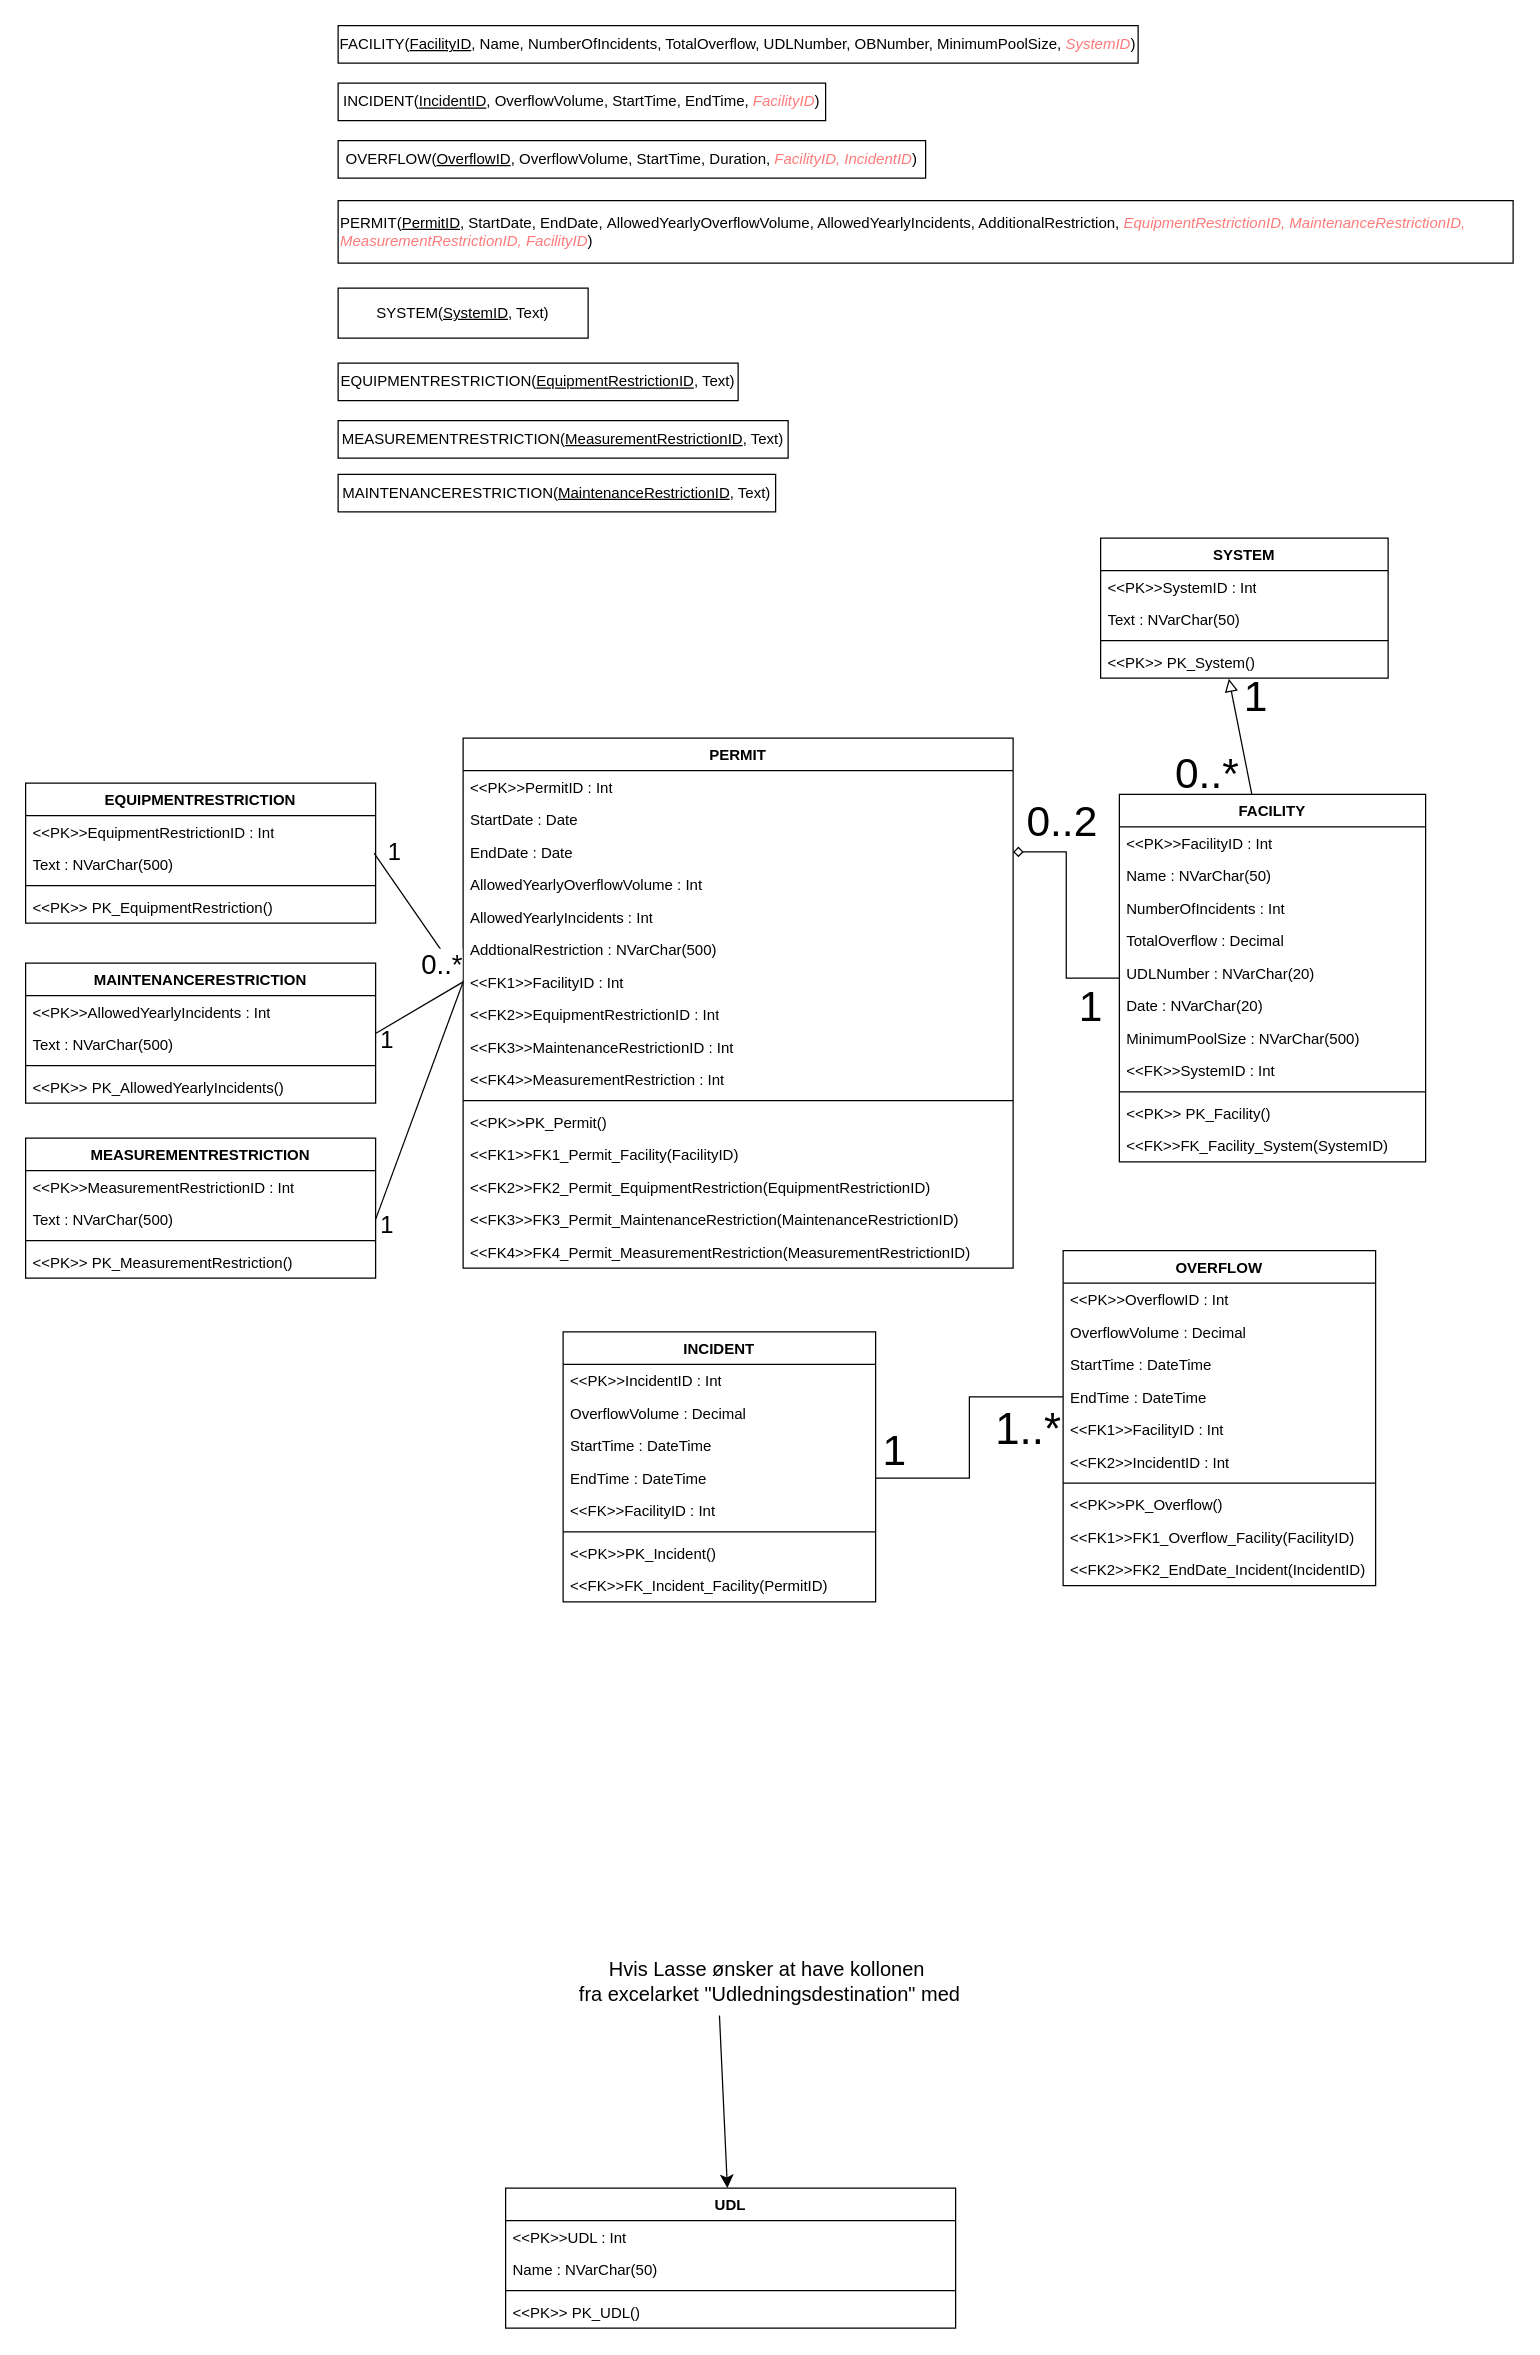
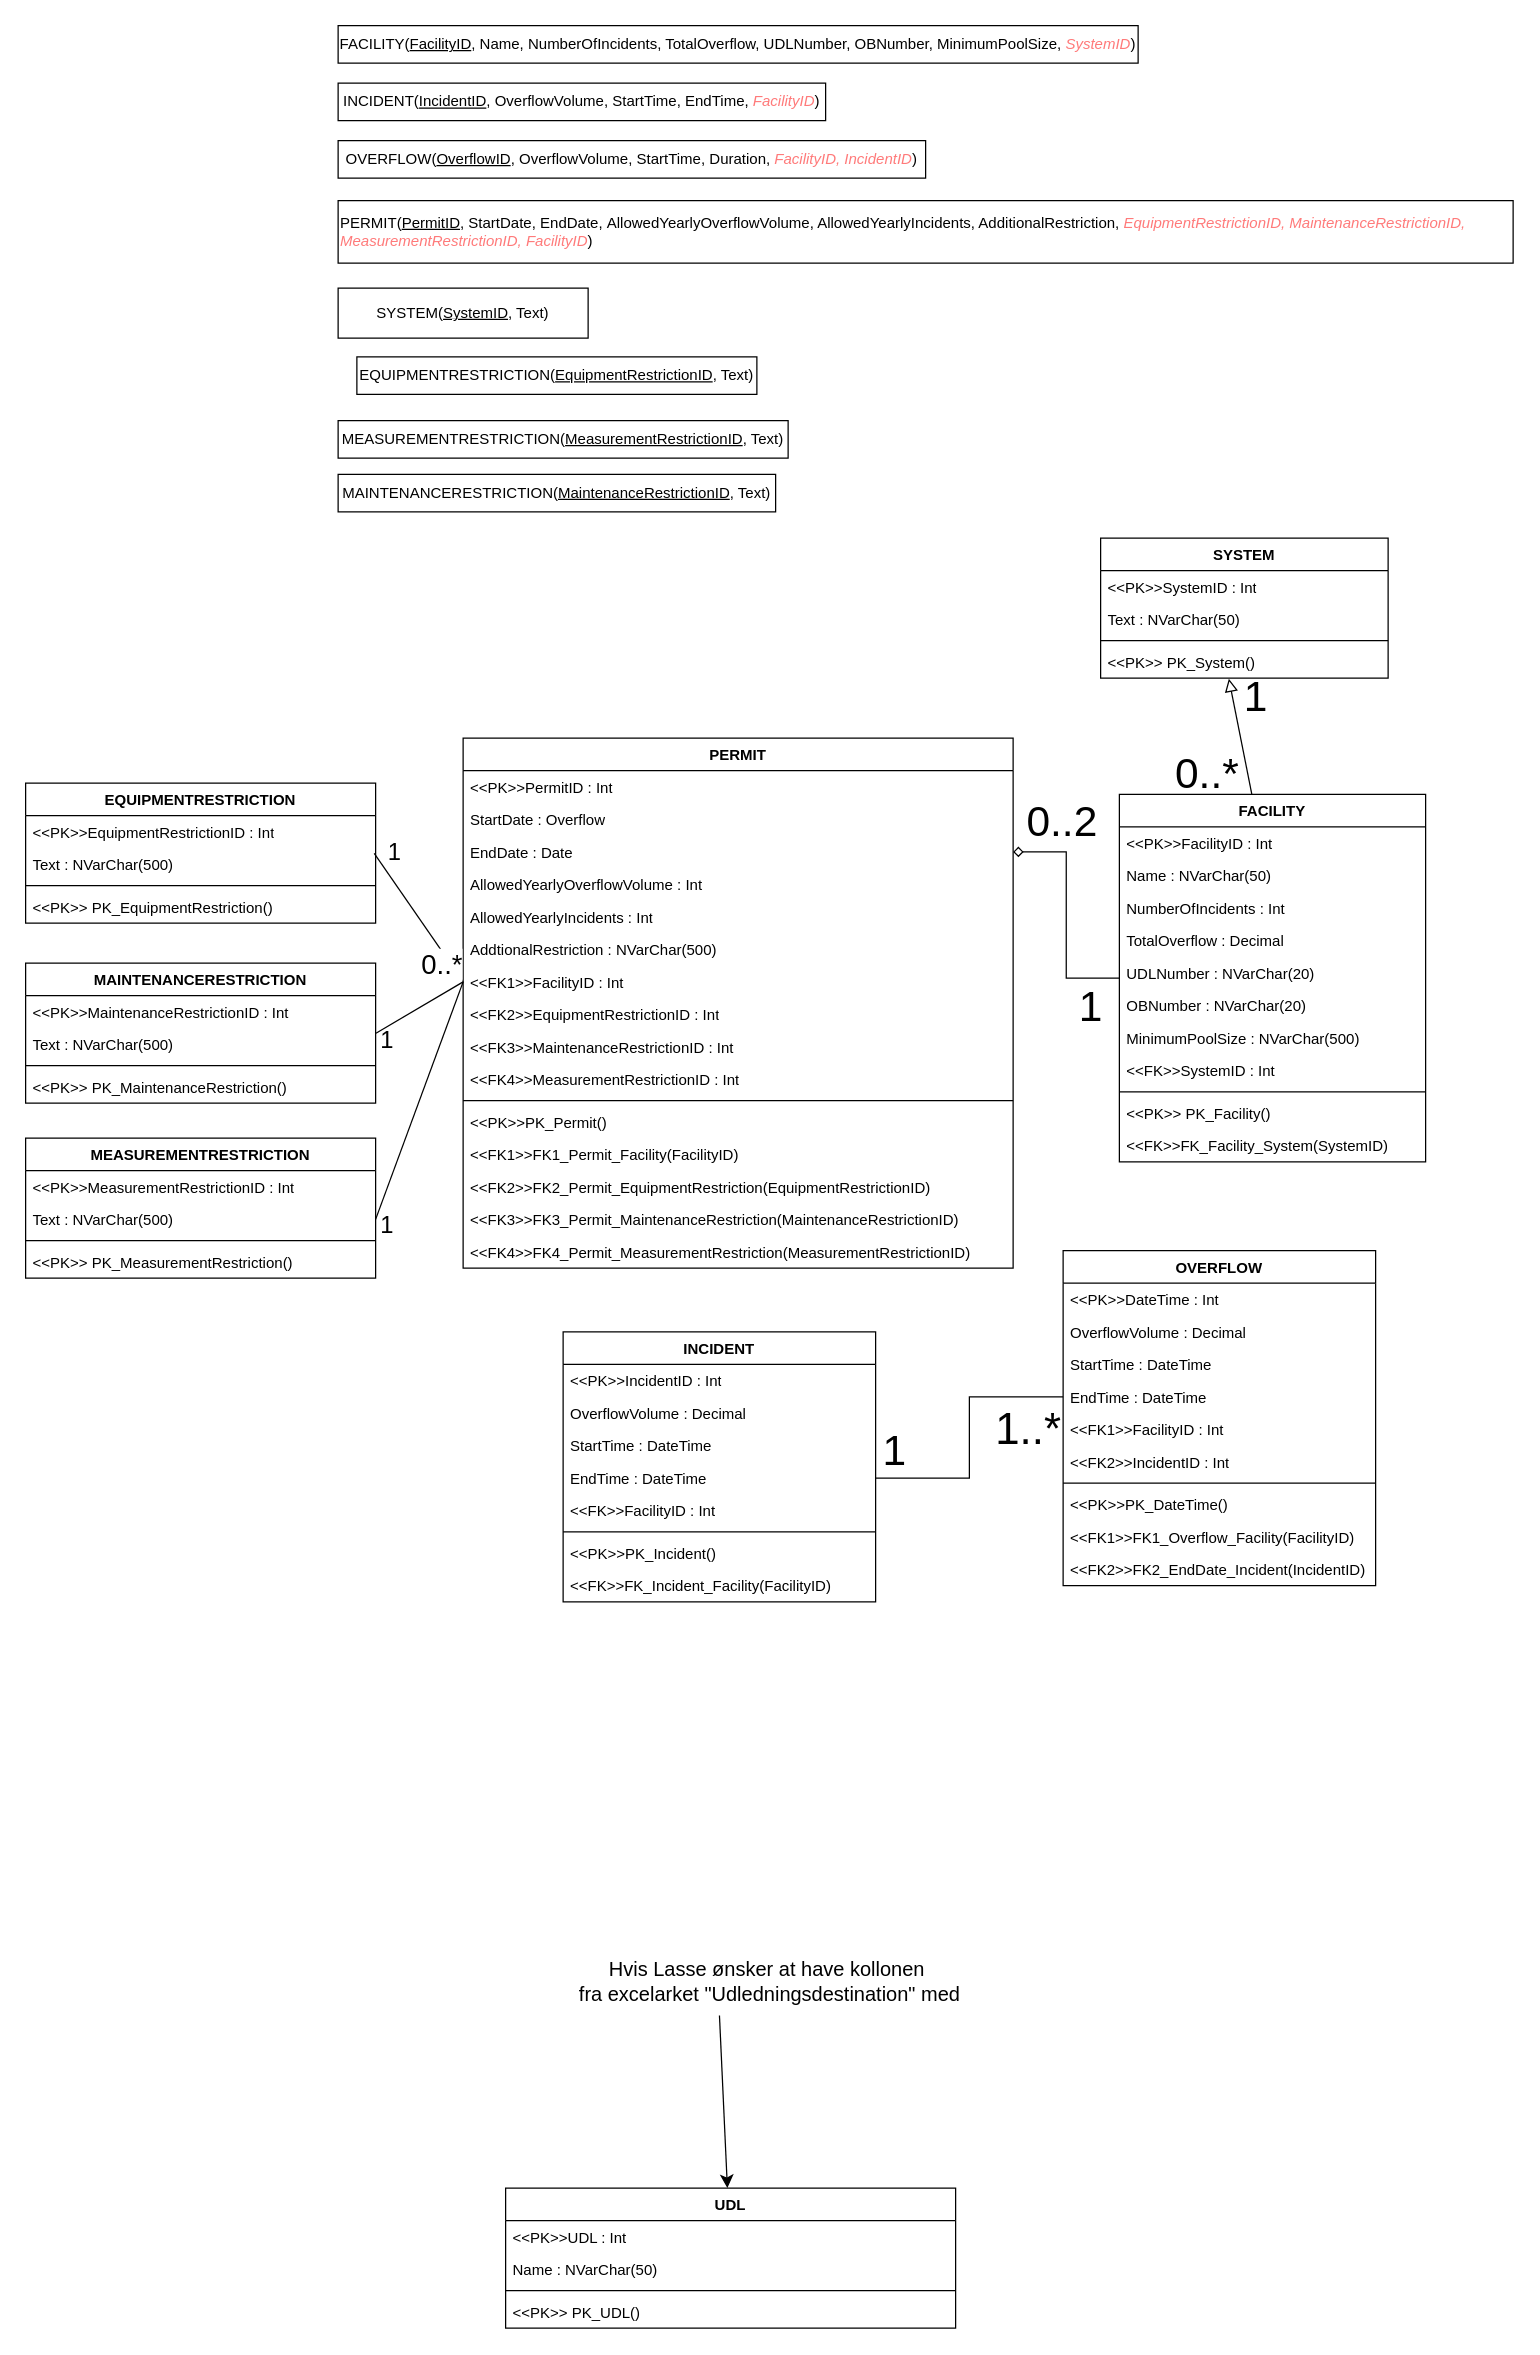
node "EQUIPMENTRESTRICTION(EquipmentRestrictionID, Text)": moved (538, 382) -> (557, 376)
node "StartDate : Date": label "StartDate : Date" -> "StartDate : Overflow"
node "Date : NVarChar(20)": label "Date : NVarChar(20)" -> "OBNumber : NVarChar(20)"
node "<<PK>>AllowedYearlyIncidents : Int": label "<<PK>>AllowedYearlyIncidents : Int" -> "<<PK>>MaintenanceRestrictionID : Int"
node "<<FK4>>MeasurementRestriction : Int": label "<<FK4>>MeasurementRestriction : Int" -> "<<FK4>>MeasurementRestrictionID : Int"
node "<<PK>> PK_AllowedYearlyIncidents()": label "<<PK>> PK_AllowedYearlyIncidents()" -> "<<PK>> PK_MaintenanceRestriction()"
node "<<PK>>OverflowID : Int": label "<<PK>>OverflowID : Int" -> "<<PK>>DateTime : Int"
node "<<PK>>PK_Overflow()": label "<<PK>>PK_Overflow()" -> "<<PK>>PK_DateTime()"
node "<<FK>>FK_Incident_Facility(PermitID)": label "<<FK>>FK_Incident_Facility(PermitID)" -> "<<FK>>FK_Incident_Facility(FacilityID)"
